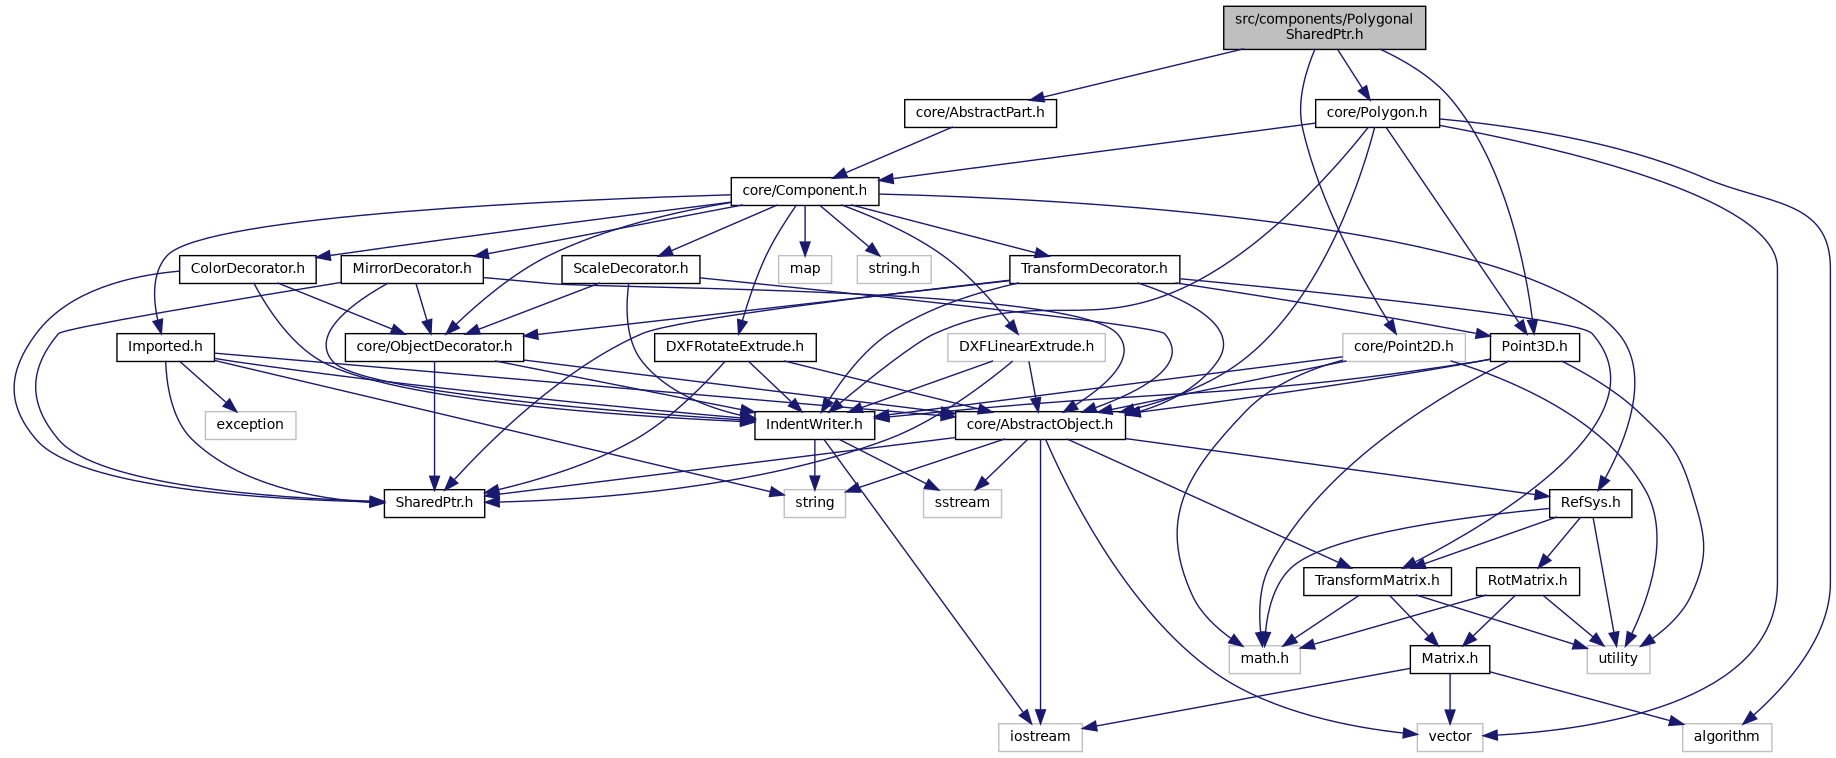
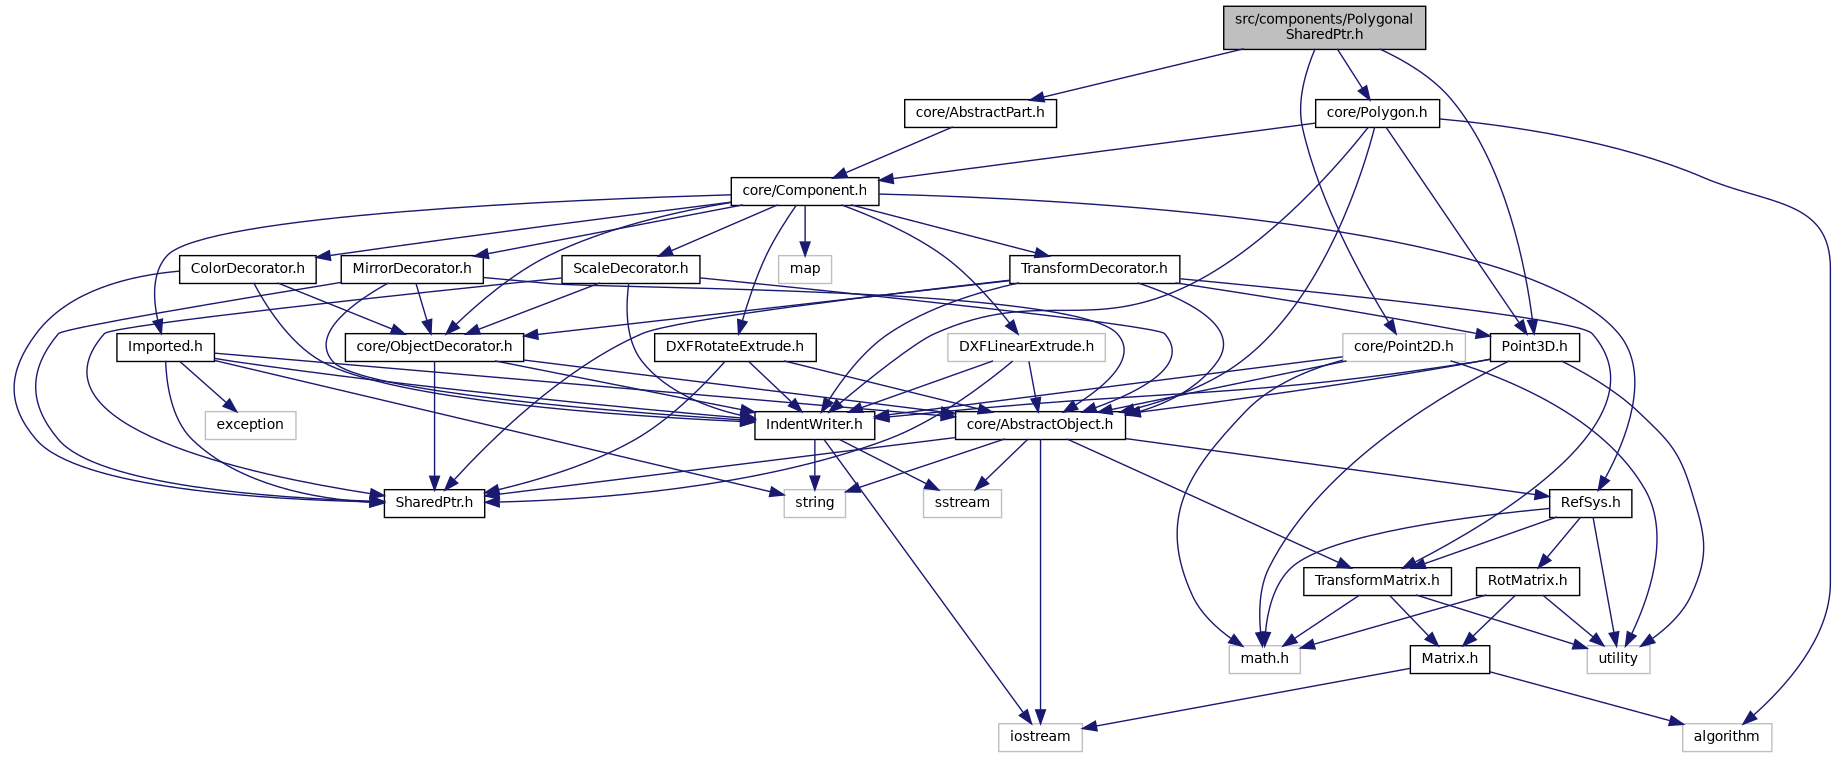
node "string.h": removed
edge "ScaleDecorator.h" -> "SharedPtr.h": added
node "vector": removed
